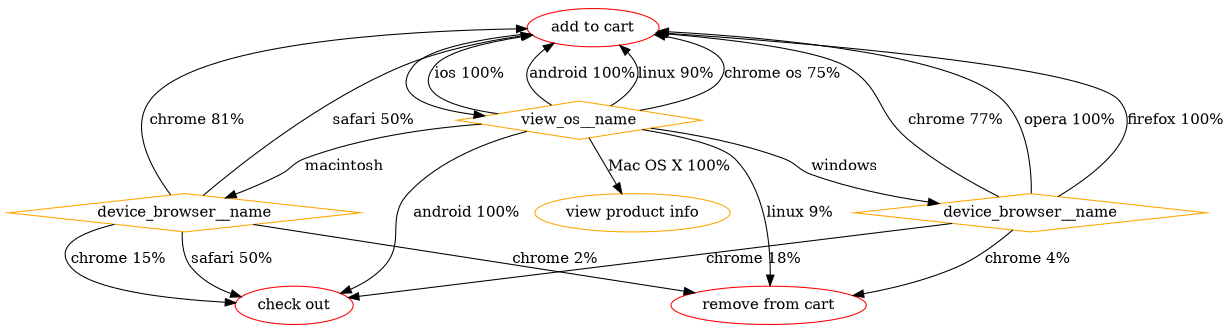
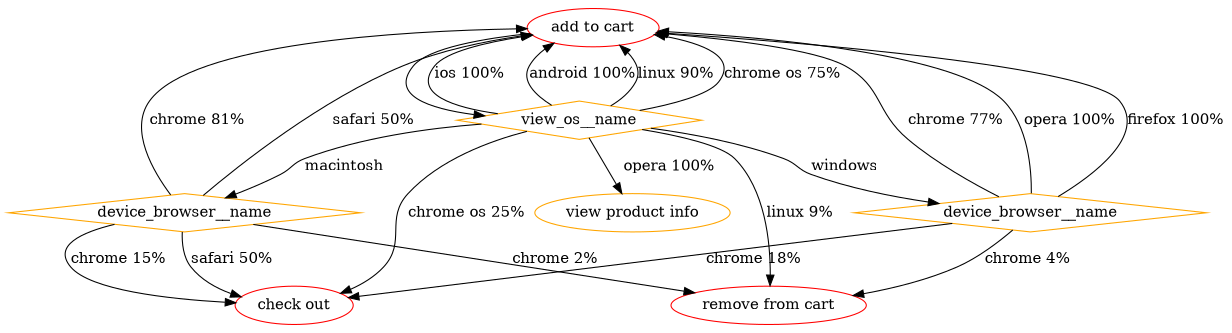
edge "view_os__name" -> "view product info": label "Mac OS X 100%" -> "opera 100%"
edge "view_os__name" -> "check out": label "android 100%" -> "chrome os 25%"
